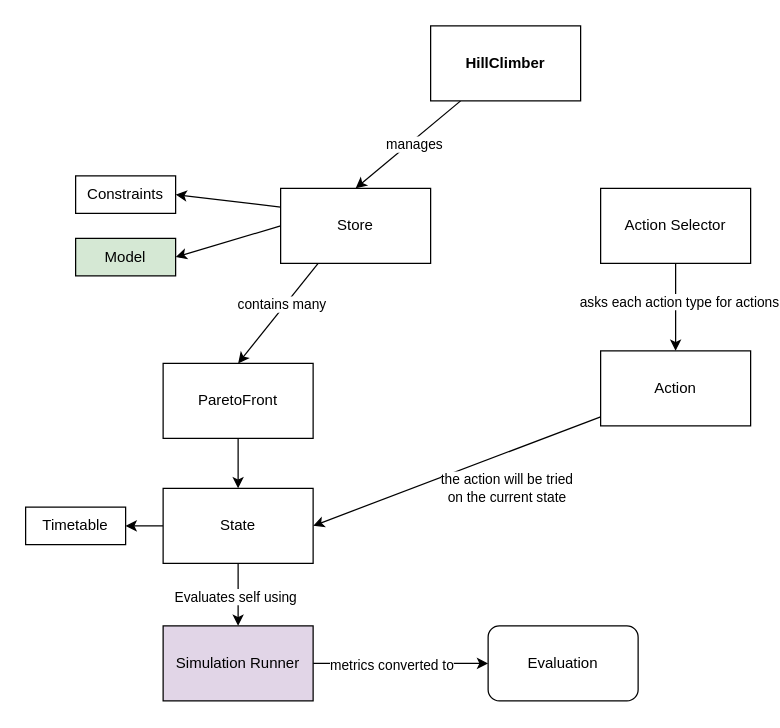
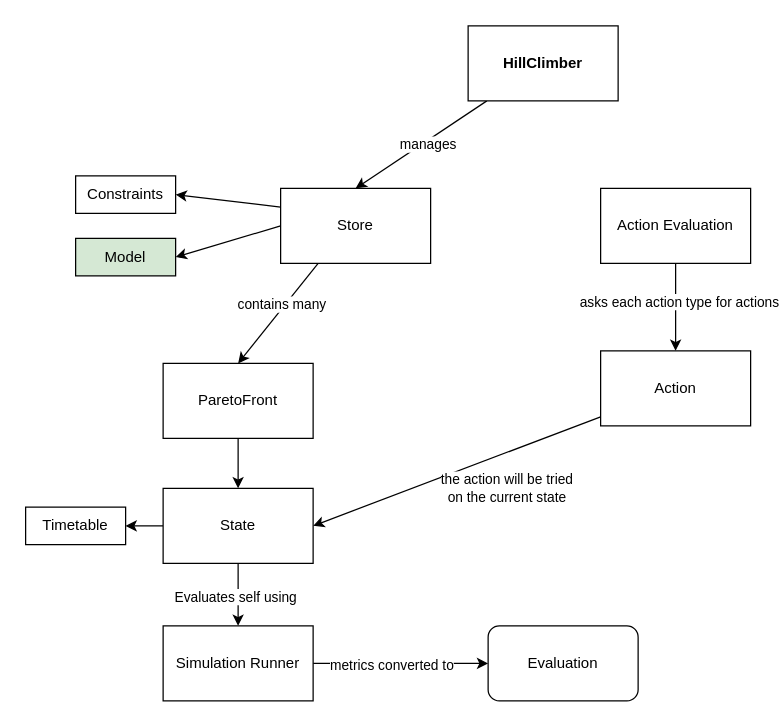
node "HillClimber": moved (506, 63) -> (543, 63)
node "Action Selector": label "Action Selector" -> "Action Evaluation"
node "Simulation Runner": fillcolor #e1d5e7 -> #ffffff
